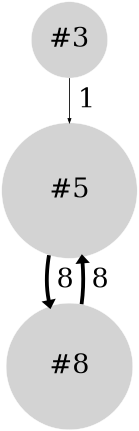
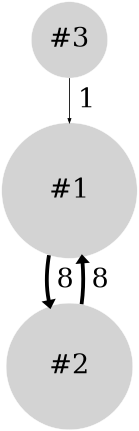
node "#5": label "#5" -> "#1"
node "#8": label "#8" -> "#2"
